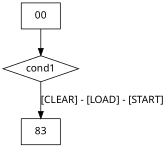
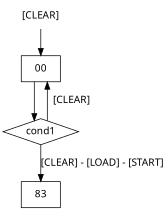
node "[CLEAR]": added
edge "cond1" -> "00": added, label "[CLEAR]"
